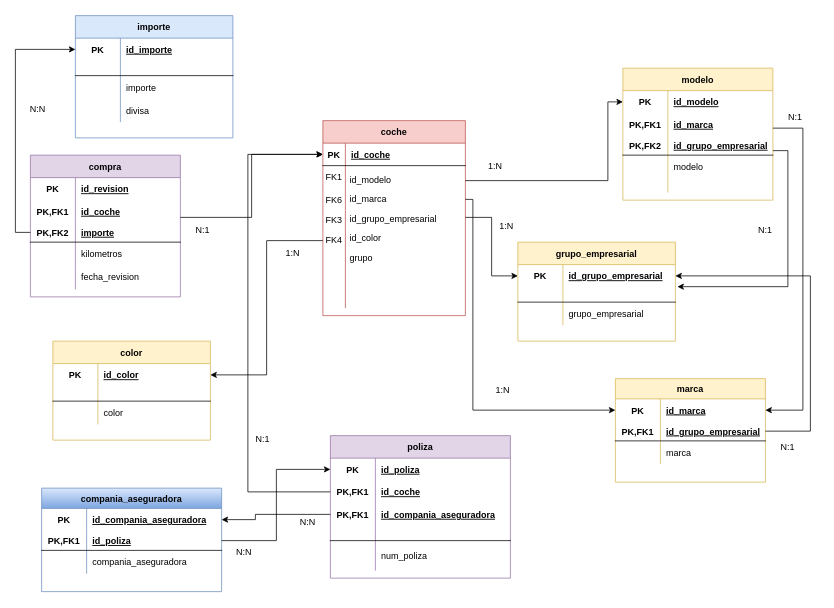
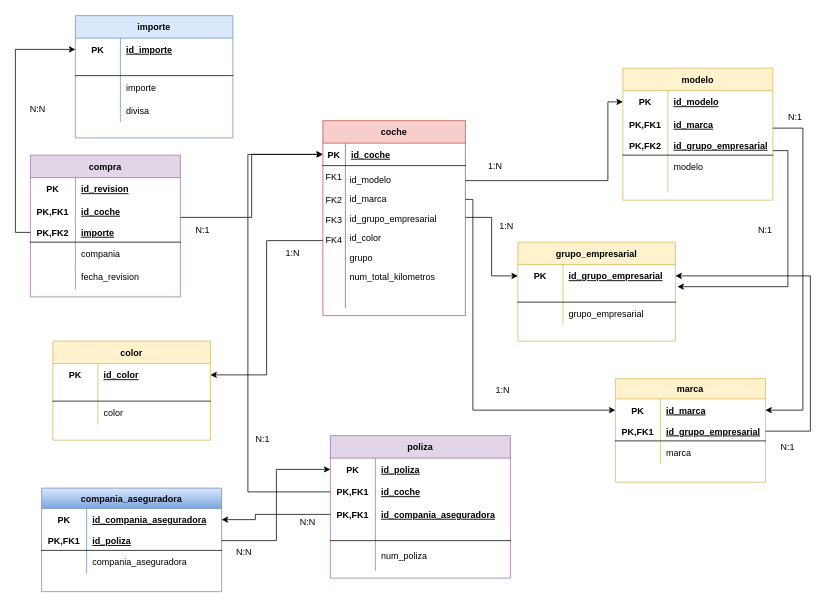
node "FK6": label "FK6" -> "FK2"
node "kilometros": label "kilometros" -> "compania"
node "num_total_kilometros": added
